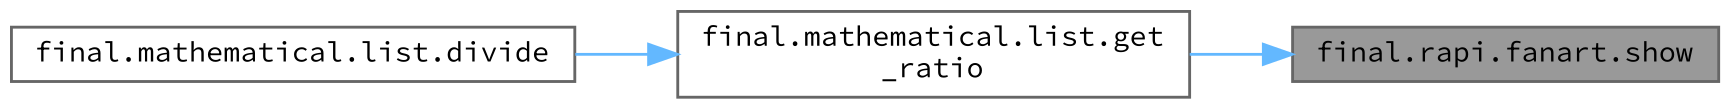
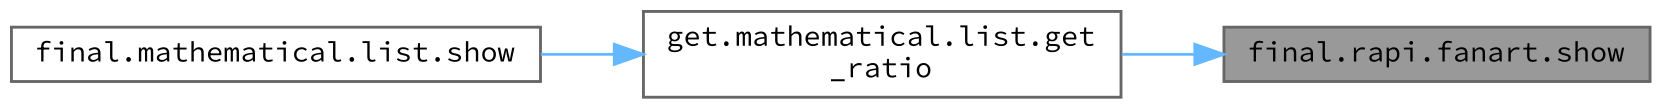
node "final.mathematical.list.divide": label "final.mathematical.list.divide" -> "final.mathematical.list.show"
node "final.mathematical.list.get _ratio": label "final.mathematical.list.get _ratio" -> "get.mathematical.list.get _ratio"
